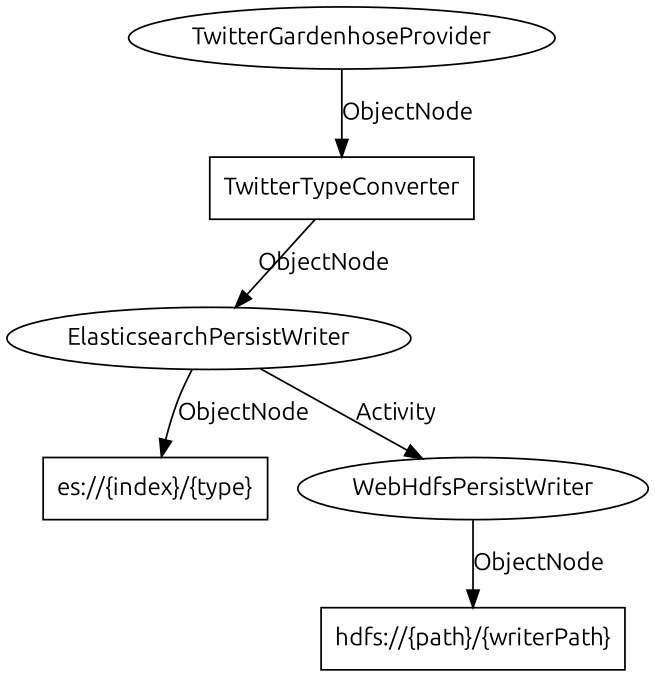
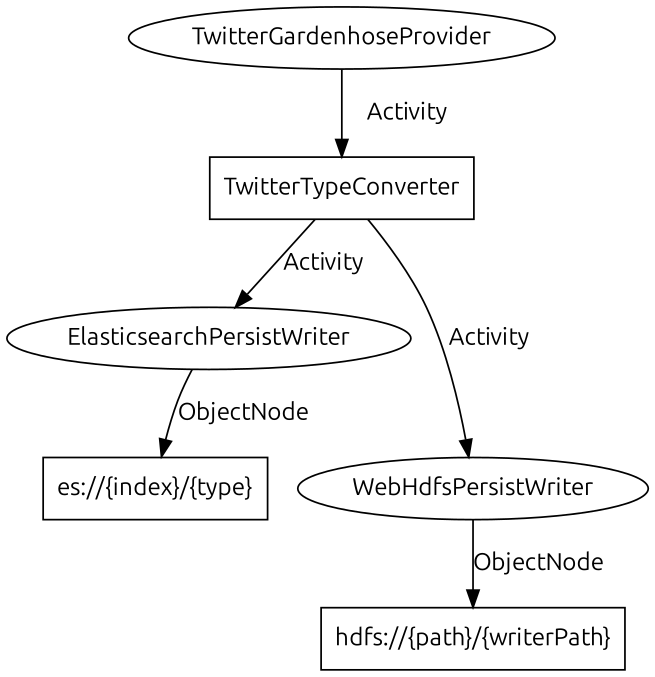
edge "TwitterGardenhoseProvider" -> "TwitterTypeConverter": label "ObjectNode" -> "Activity"
edge "TwitterTypeConverter" -> "ElasticsearchPersistWriter": label "ObjectNode" -> "Activity"
edge "ElasticsearchPersistWriter" -> "WebHdfsPersistWriter": now "TwitterTypeConverter" -> "WebHdfsPersistWriter"
